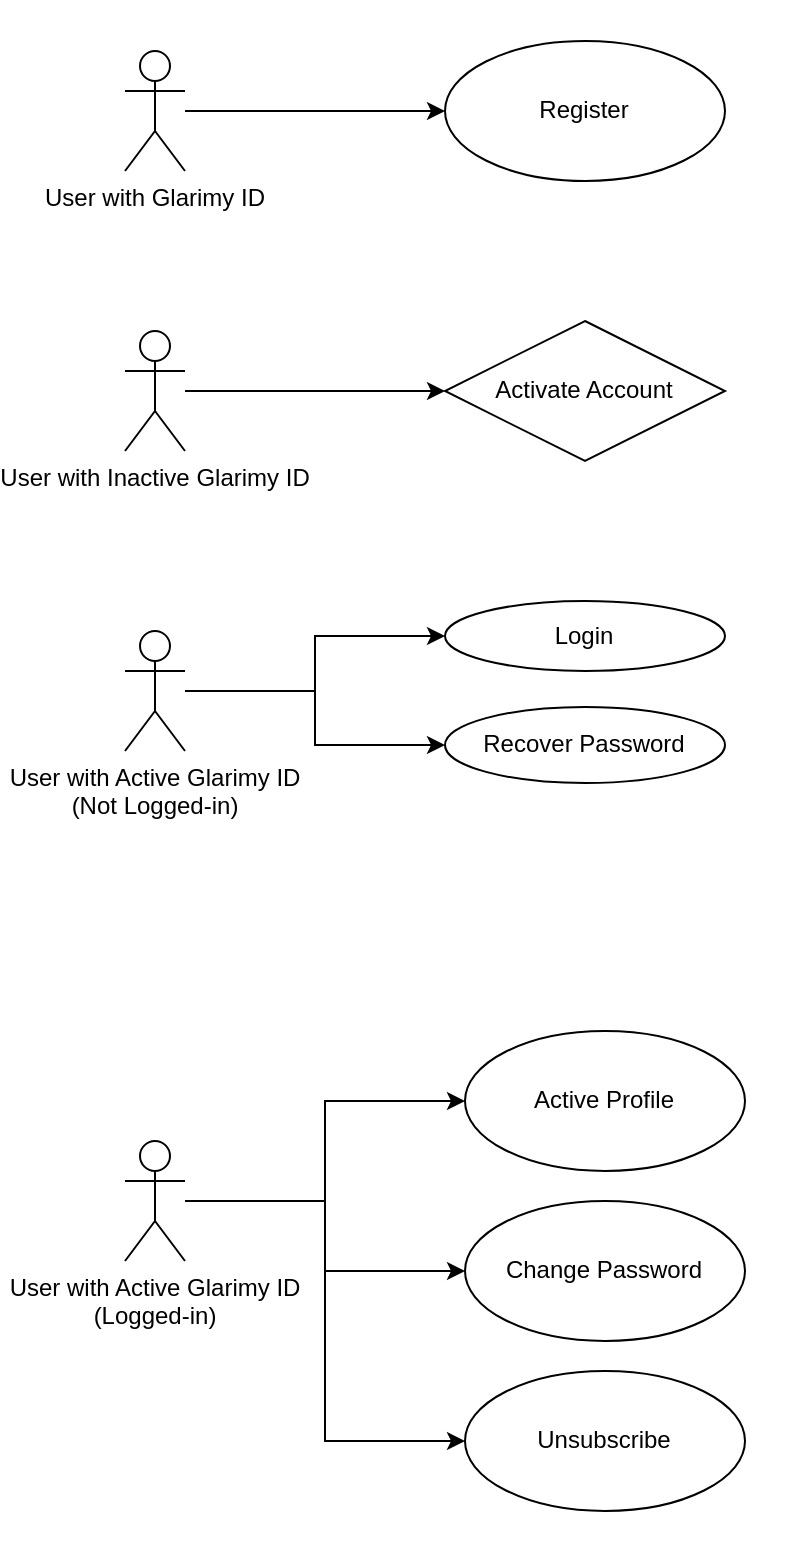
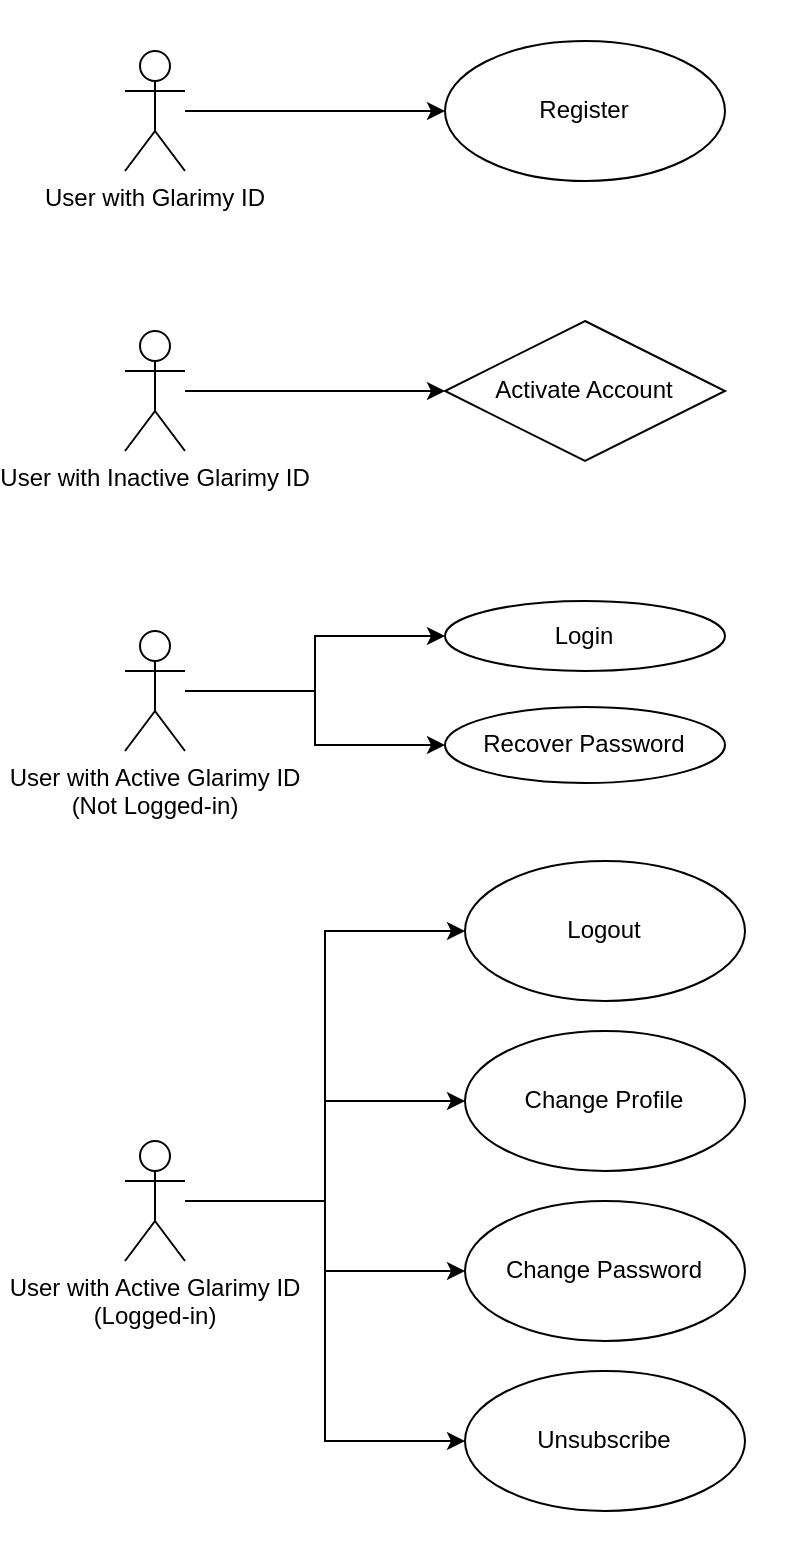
node "Logout": added
edge "User with Active Glarimy ID (Logged-in)" -> "Logout": added
node "Active Profile": label "Active Profile" -> "Change Profile"
